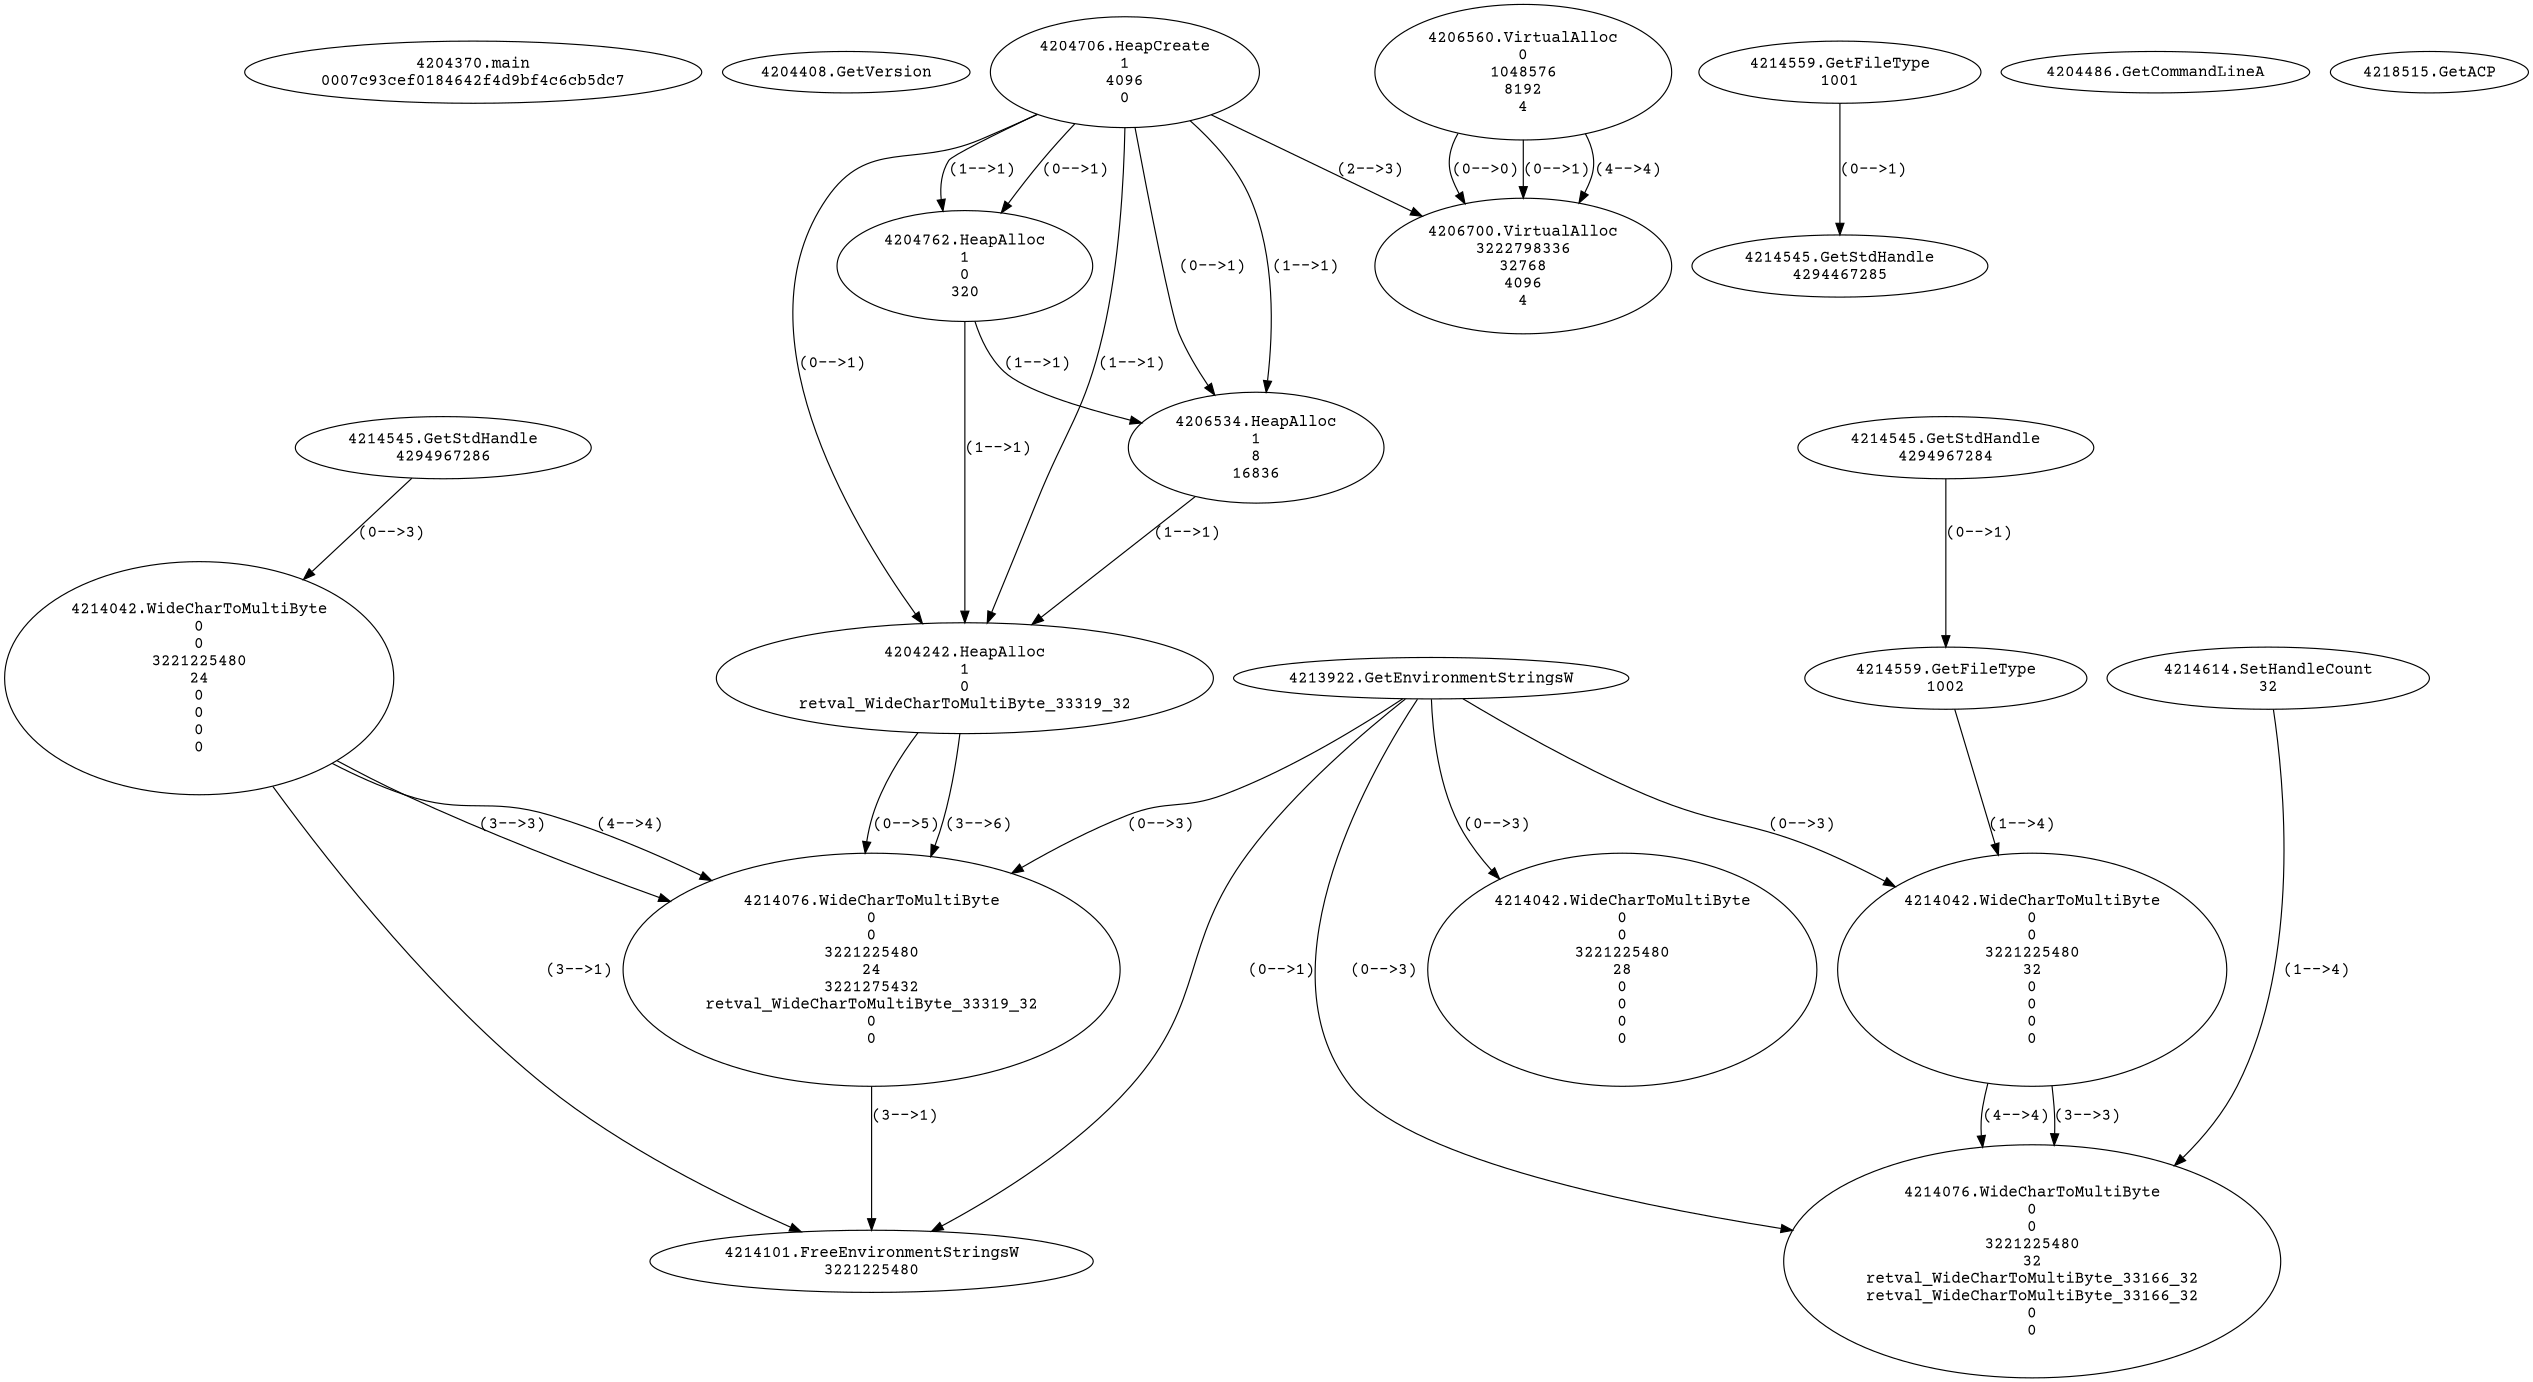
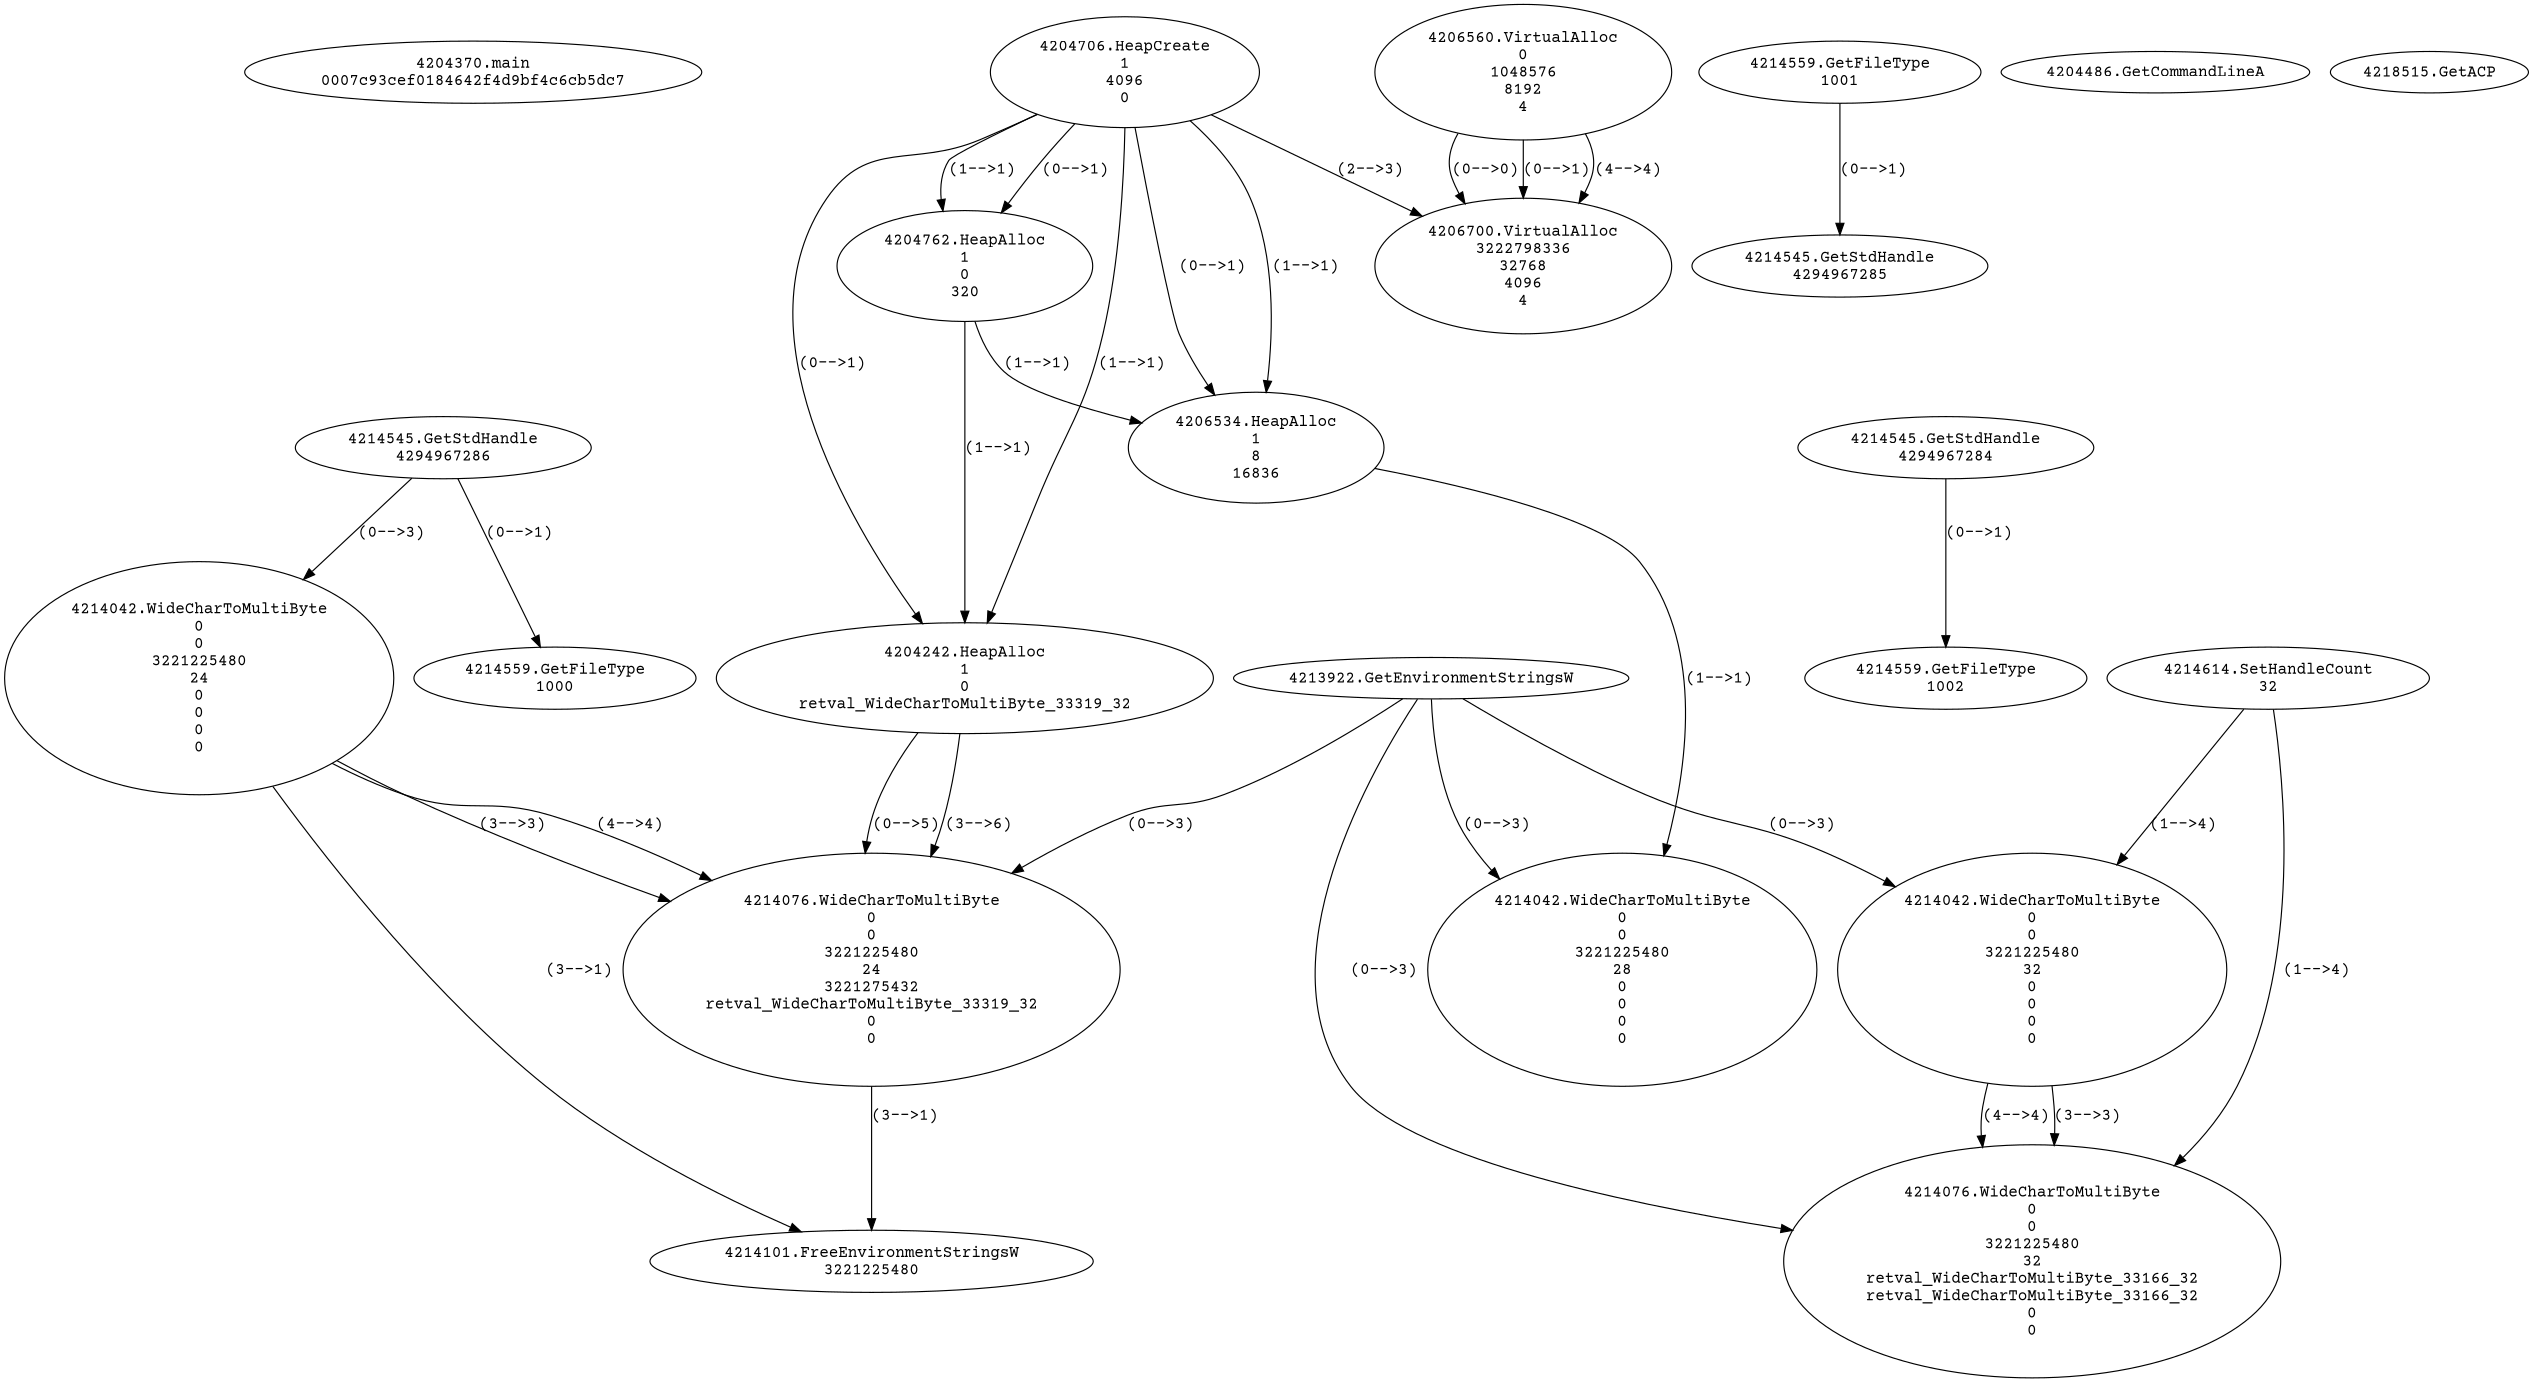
node "4204408.GetVersion": removed
node "4214545.GetStdHandle 4294467285": label "4214545.GetStdHandle 4294467285" -> "4214545.GetStdHandle 4294967285"
edge "4206534.HeapAlloc 1 8 16836" -> "4204242.HeapAlloc 1 0 retval_WideCharToMultiByte_33319_32": now "4206534.HeapAlloc 1 8 16836" -> "4214042.WideCharToMultiByte 0 0 3221225480 28 0 0 0 0"
node "4214559.GetFileType 1000": added
edge "4214559.GetFileType 1002" -> "4214042.WideCharToMultiByte 0 0 3221225480 32 0 0 0 0": now "4214614.SetHandleCount 32" -> "4214042.WideCharToMultiByte 0 0 3221225480 32 0 0 0 0"
edge "4213922.GetEnvironmentStringsW" -> "4214101.FreeEnvironmentStringsW 3221225480": removed, label "(0-->1)"
